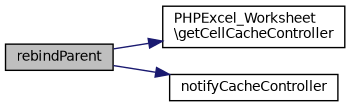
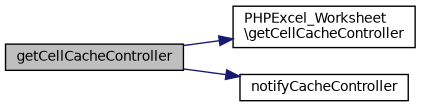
node "rebindParent": label "rebindParent" -> "getCellCacheController"
